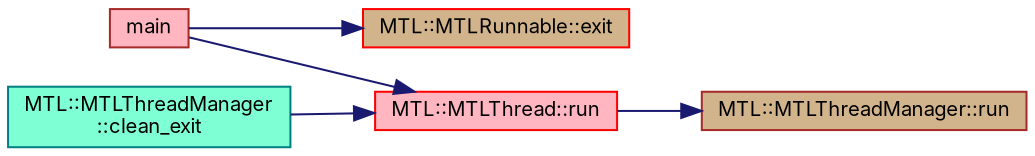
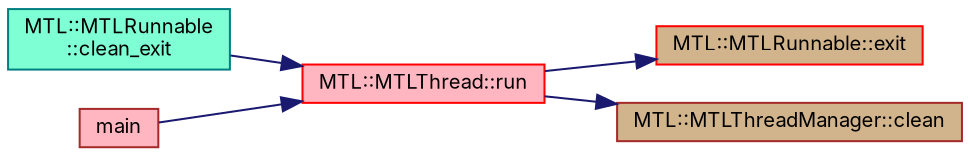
edge "main" -> "MTL::MTLRunnable::exit": now "MTL::MTLThread::run" -> "MTL::MTLRunnable::exit"
node "MTL::MTLThreadManager::run": label "MTL::MTLThreadManager::run" -> "MTL::MTLThreadManager::clean"
node "MTL::MTLThreadManager ::clean_exit": label "MTL::MTLThreadManager ::clean_exit" -> "MTL::MTLRunnable ::clean_exit"
